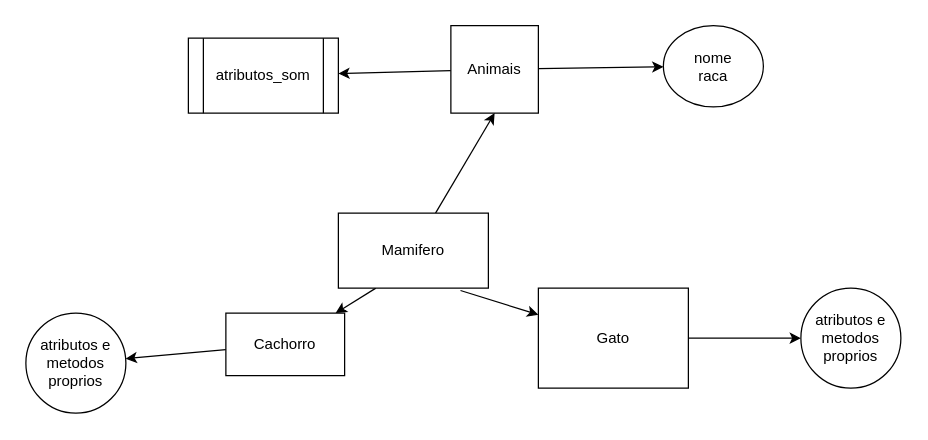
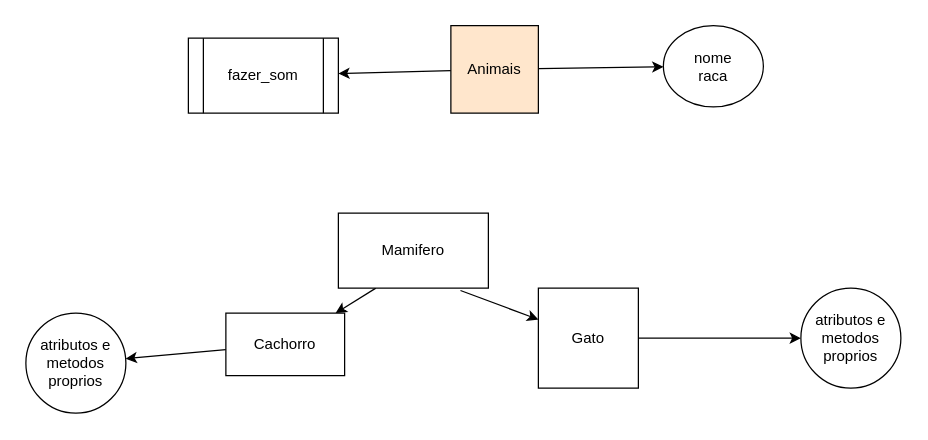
node "Animais": fillcolor #ffffff -> #ffe6cc
node "atributos_som": label "atributos_som" -> "fazer_som"
edge "Mamifero" -> "Animais": removed
node "Gato": size 150x100 -> 100x100
